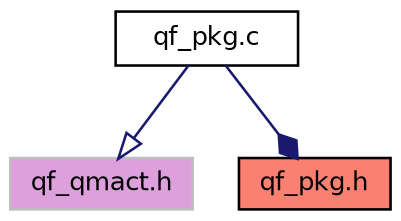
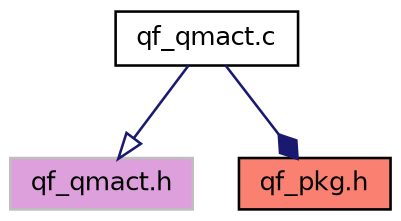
node "qf_pkg.c": label "qf_pkg.c" -> "qf_qmact.c"
